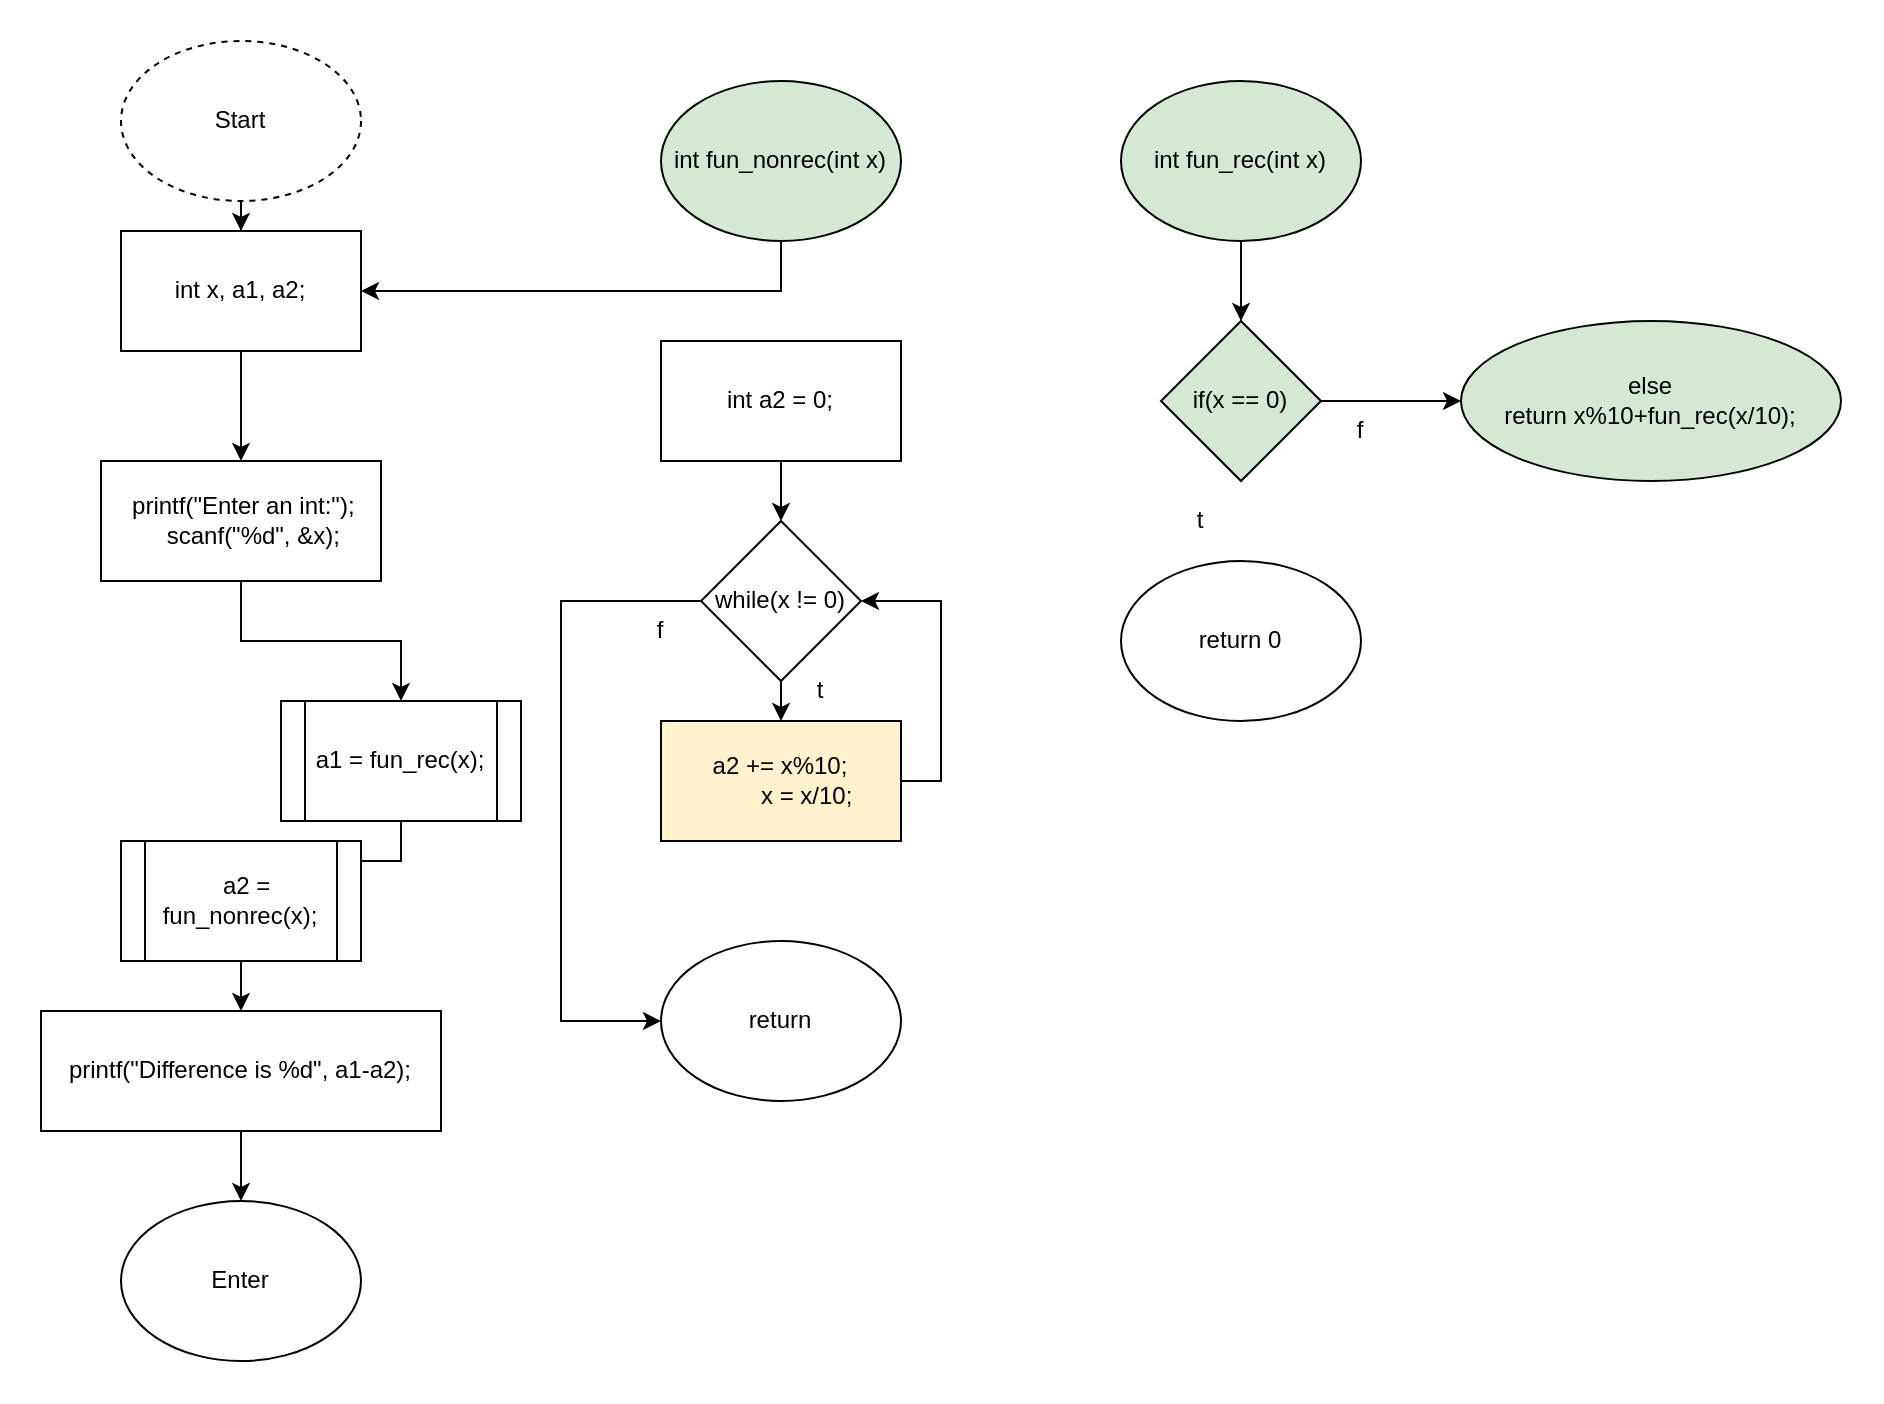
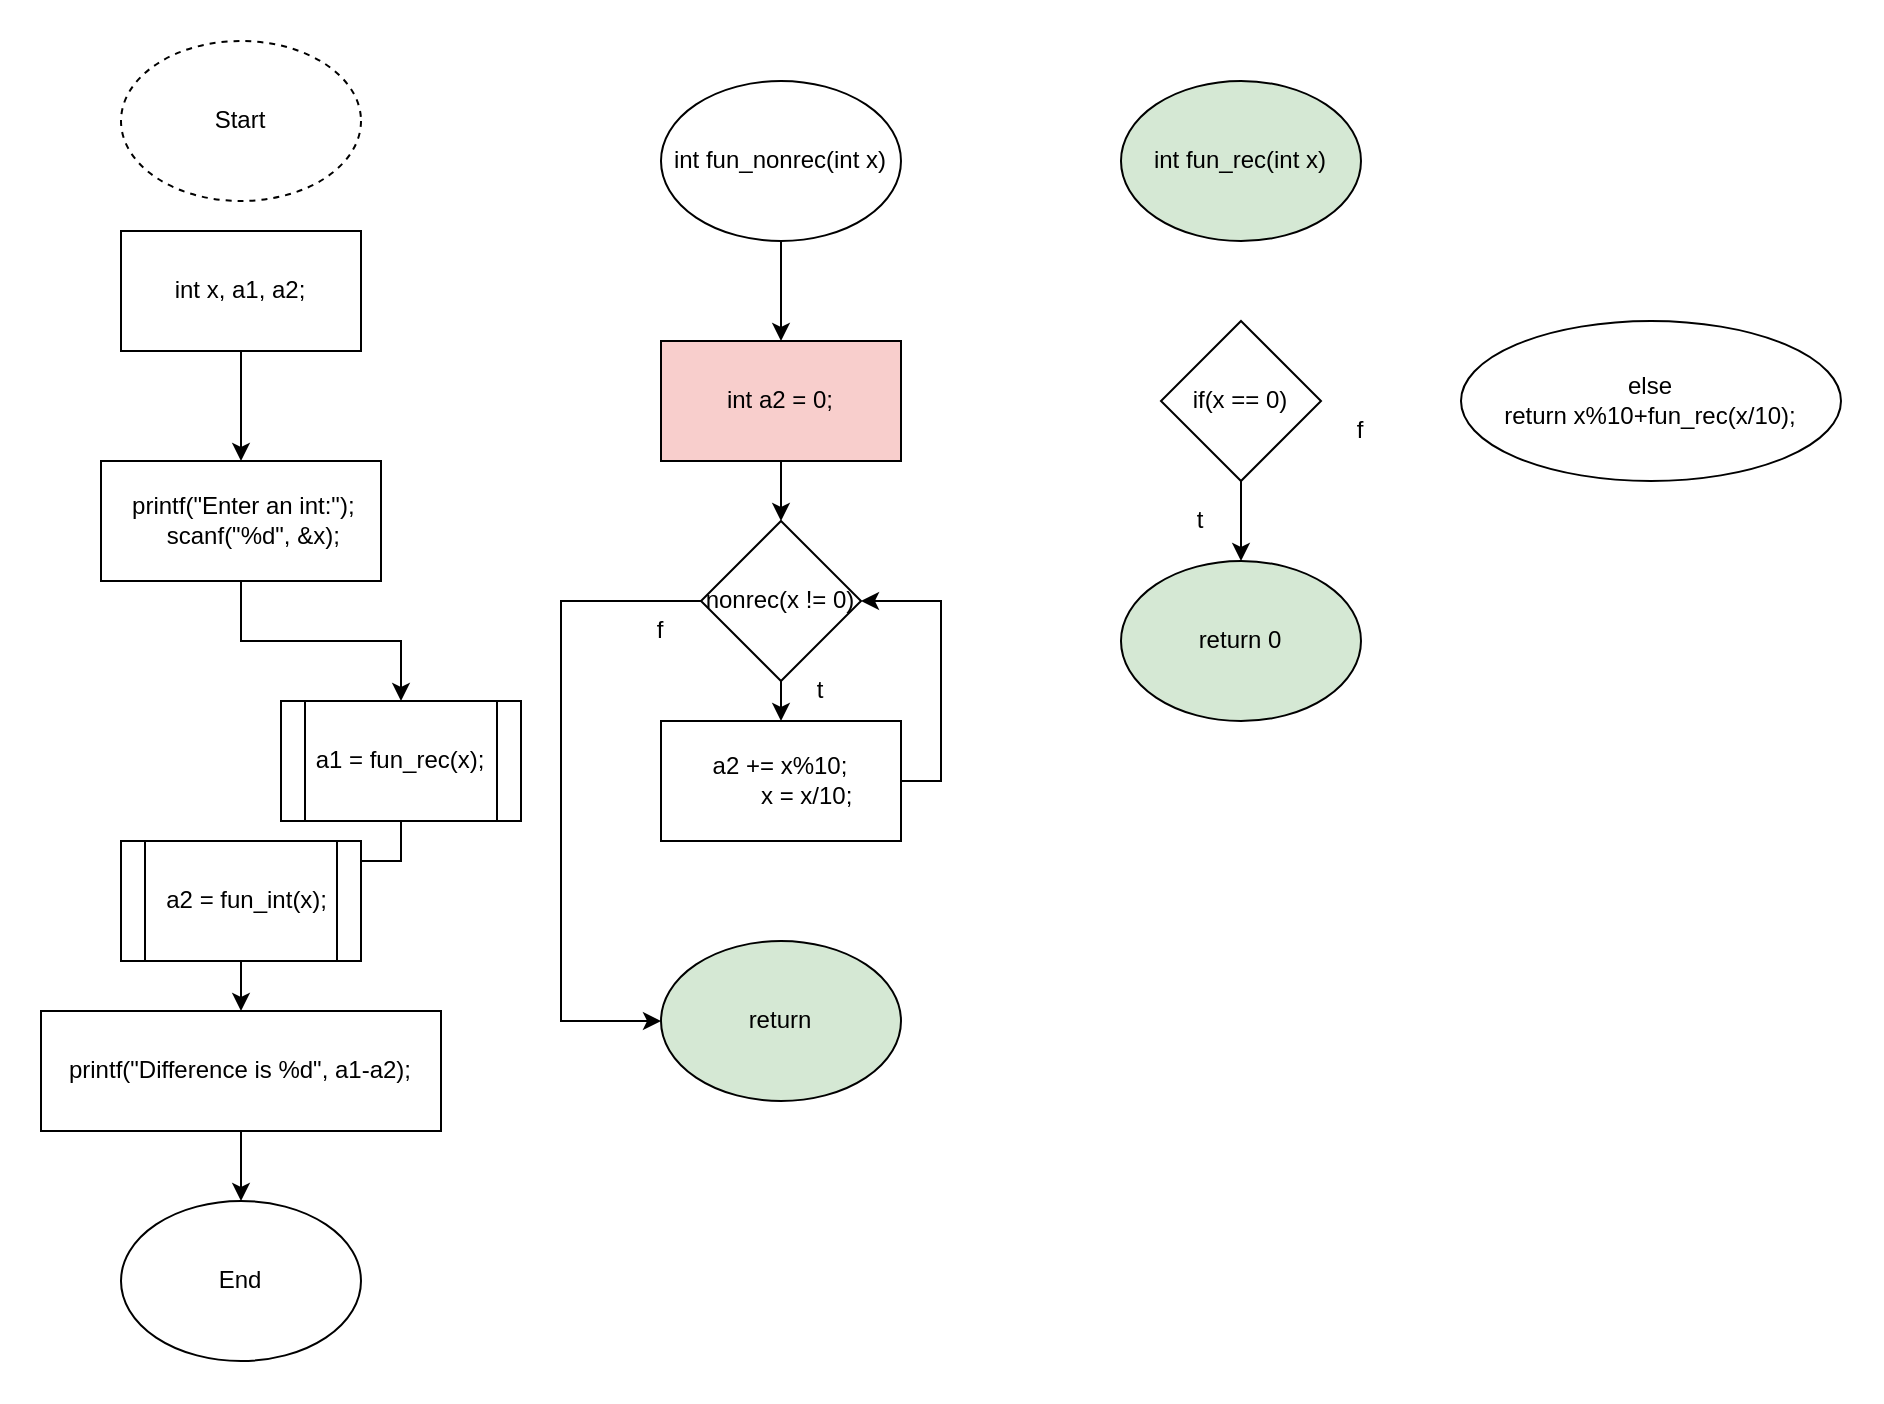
node "int fun_nonrec(int x)": fillcolor #d5e8d4 -> #ffffff
edge "Start" -> "int x, a1, a2;": removed
edge "int fun_rec(int x)" -> "if(x == 0)": removed
edge "int fun_nonrec(int x)" -> "int x, a1, a2;": now "int fun_nonrec(int x)" -> "int a2 = 0;"
node "int a2 = 0;": fillcolor #ffffff -> #f8cecc
node "if(x == 0)": fillcolor #d5e8d4 -> #ffffff
edge "if(x == 0)" -> "else return x%10+fun_rec(x/10);": removed
node "else return x%10+fun_rec(x/10);": fillcolor #d5e8d4 -> #ffffff
edge "if(x == 0)" -> "return 0": added
node "while(x != 0)": label "while(x != 0)" -> "nonrec(x != 0)"
node "return 0": fillcolor #ffffff -> #d5e8d4
node "a2 += x%10; x = x/10;": fillcolor #fff2cc -> #ffffff
node "a2 = fun_nonrec(x);": label "a2 = fun_nonrec(x);" -> "a2 = fun_int(x);"
node "return": fillcolor #ffffff -> #d5e8d4
node "Enter": label "Enter" -> "End"
